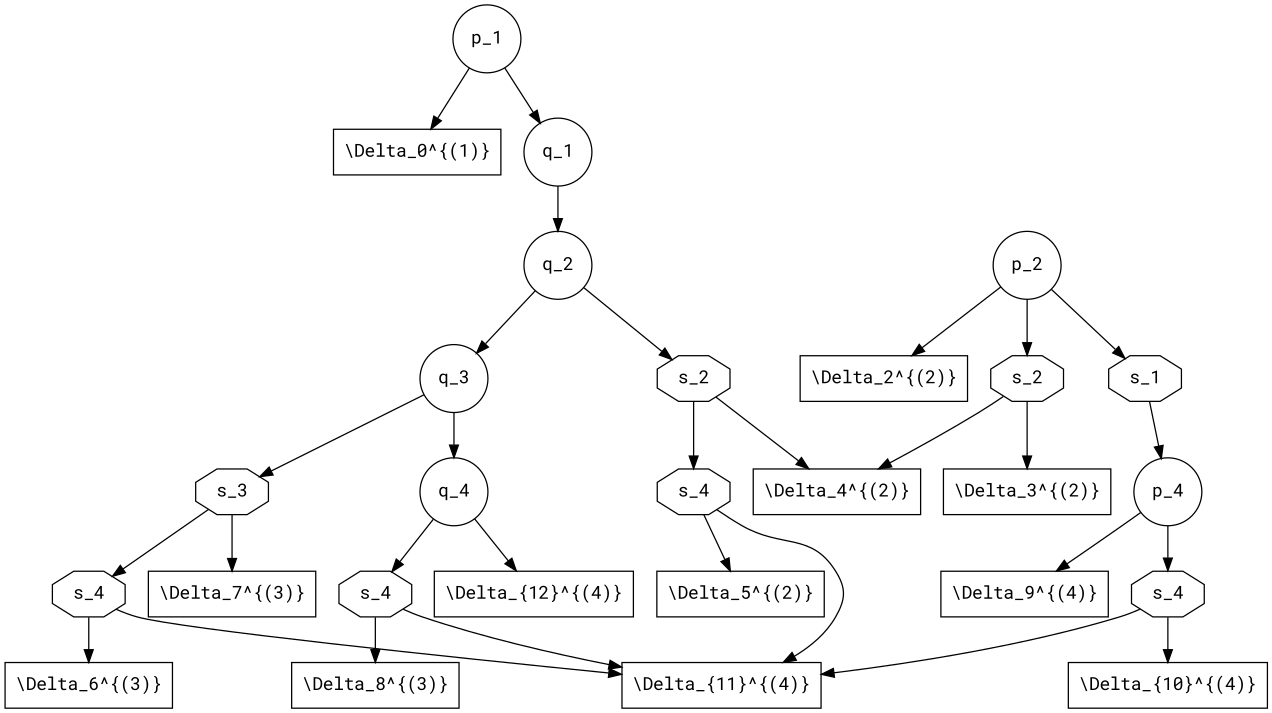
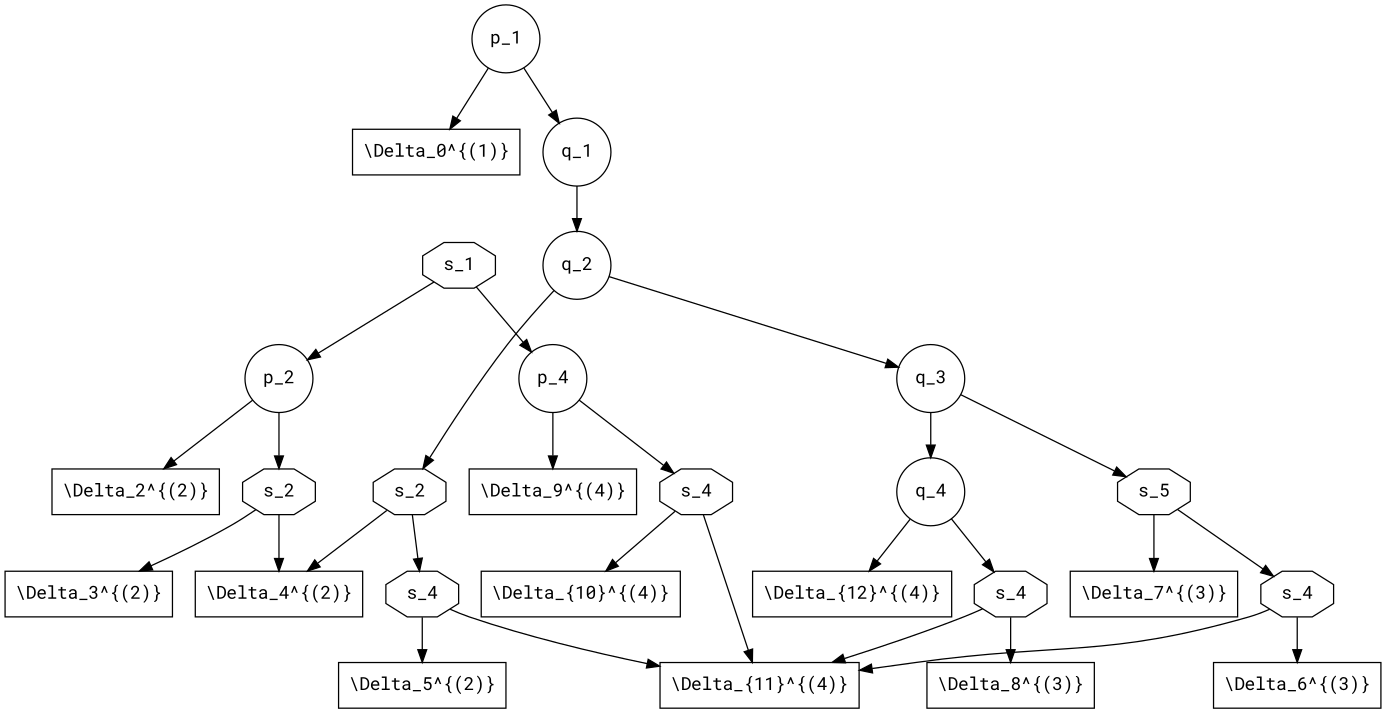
edge "p_2" -> "s_1": reversed
node "s_3": label "s_3" -> "s_5"
